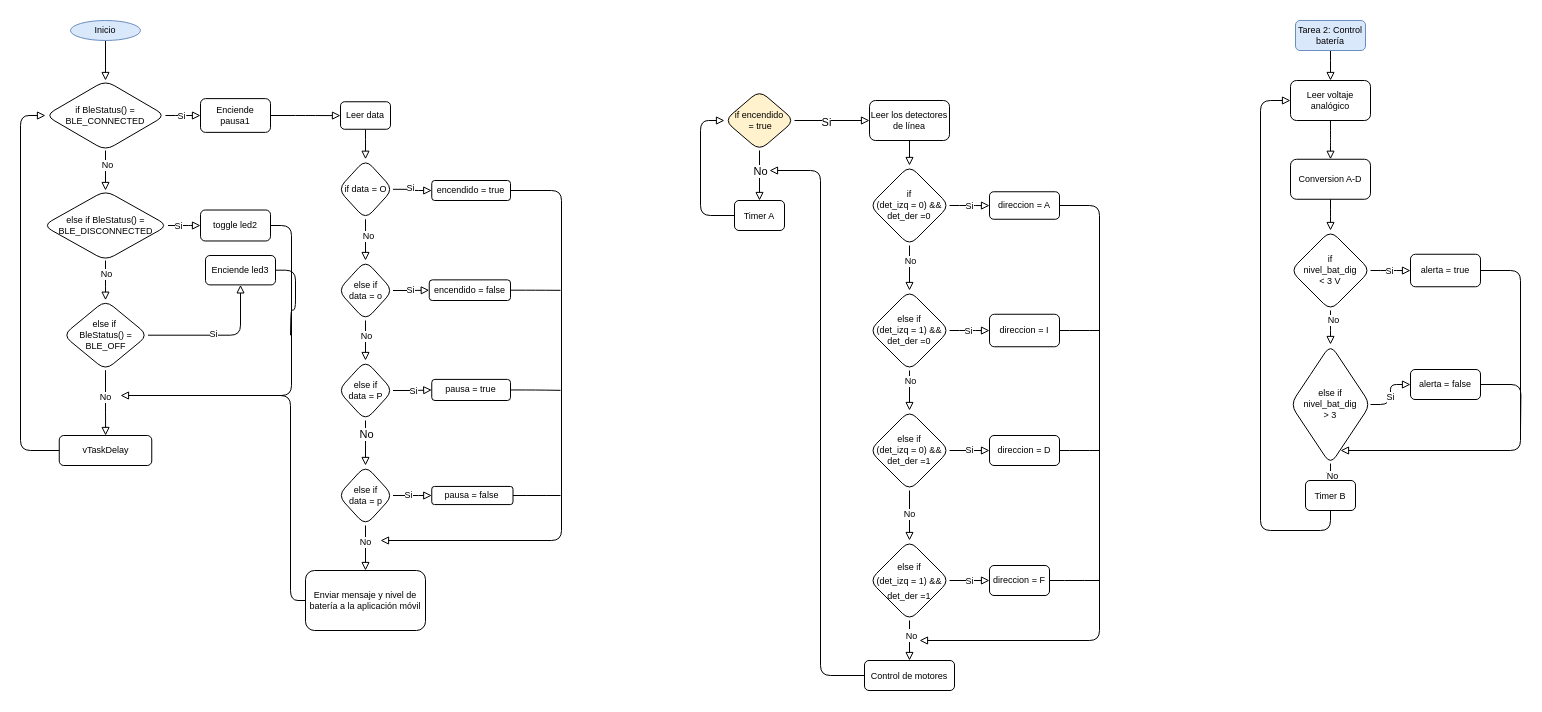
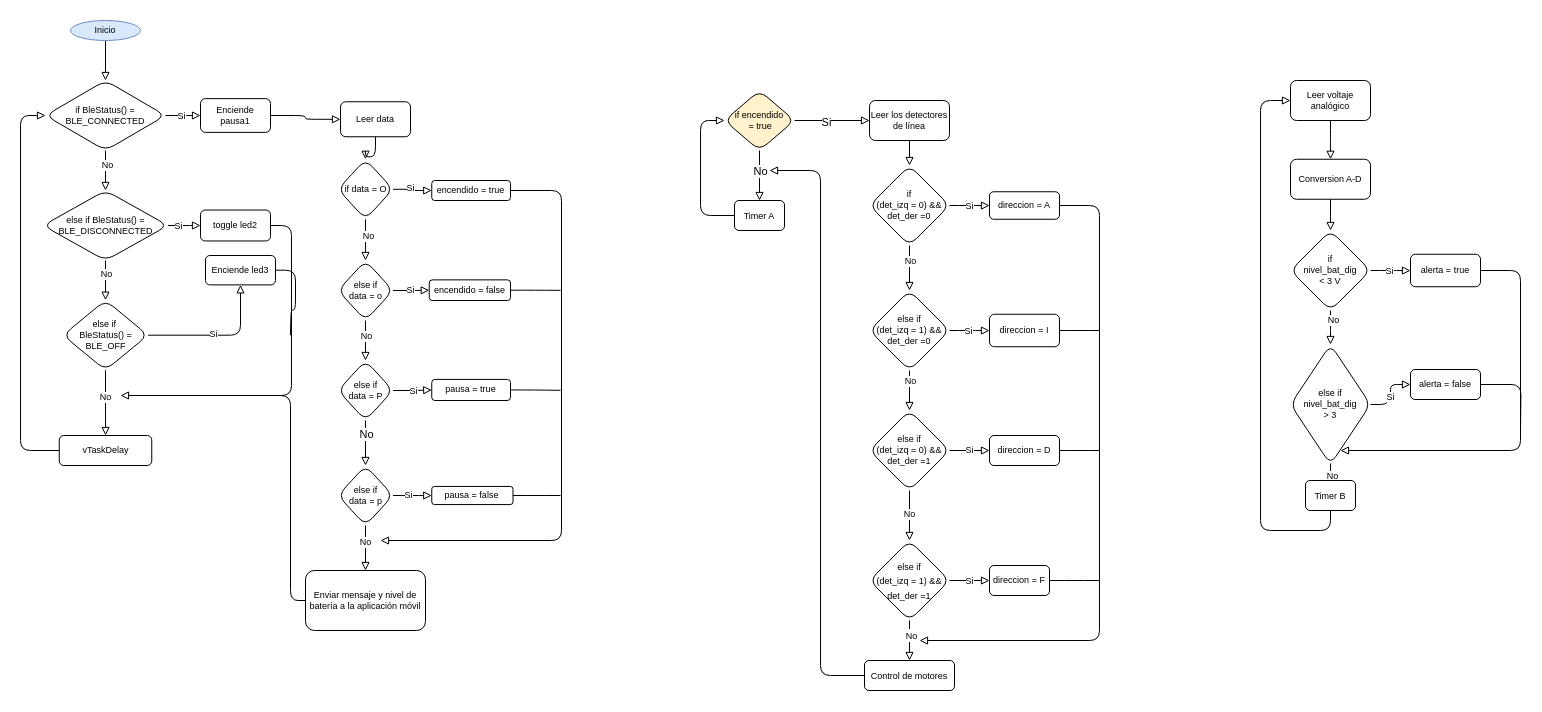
node "Tarea 2: Control batería": removed
edge "Tarea 2: Control batería" -> "Leer voltaje analógico": removed
node "Leer data": size 50x28 -> 70x35
